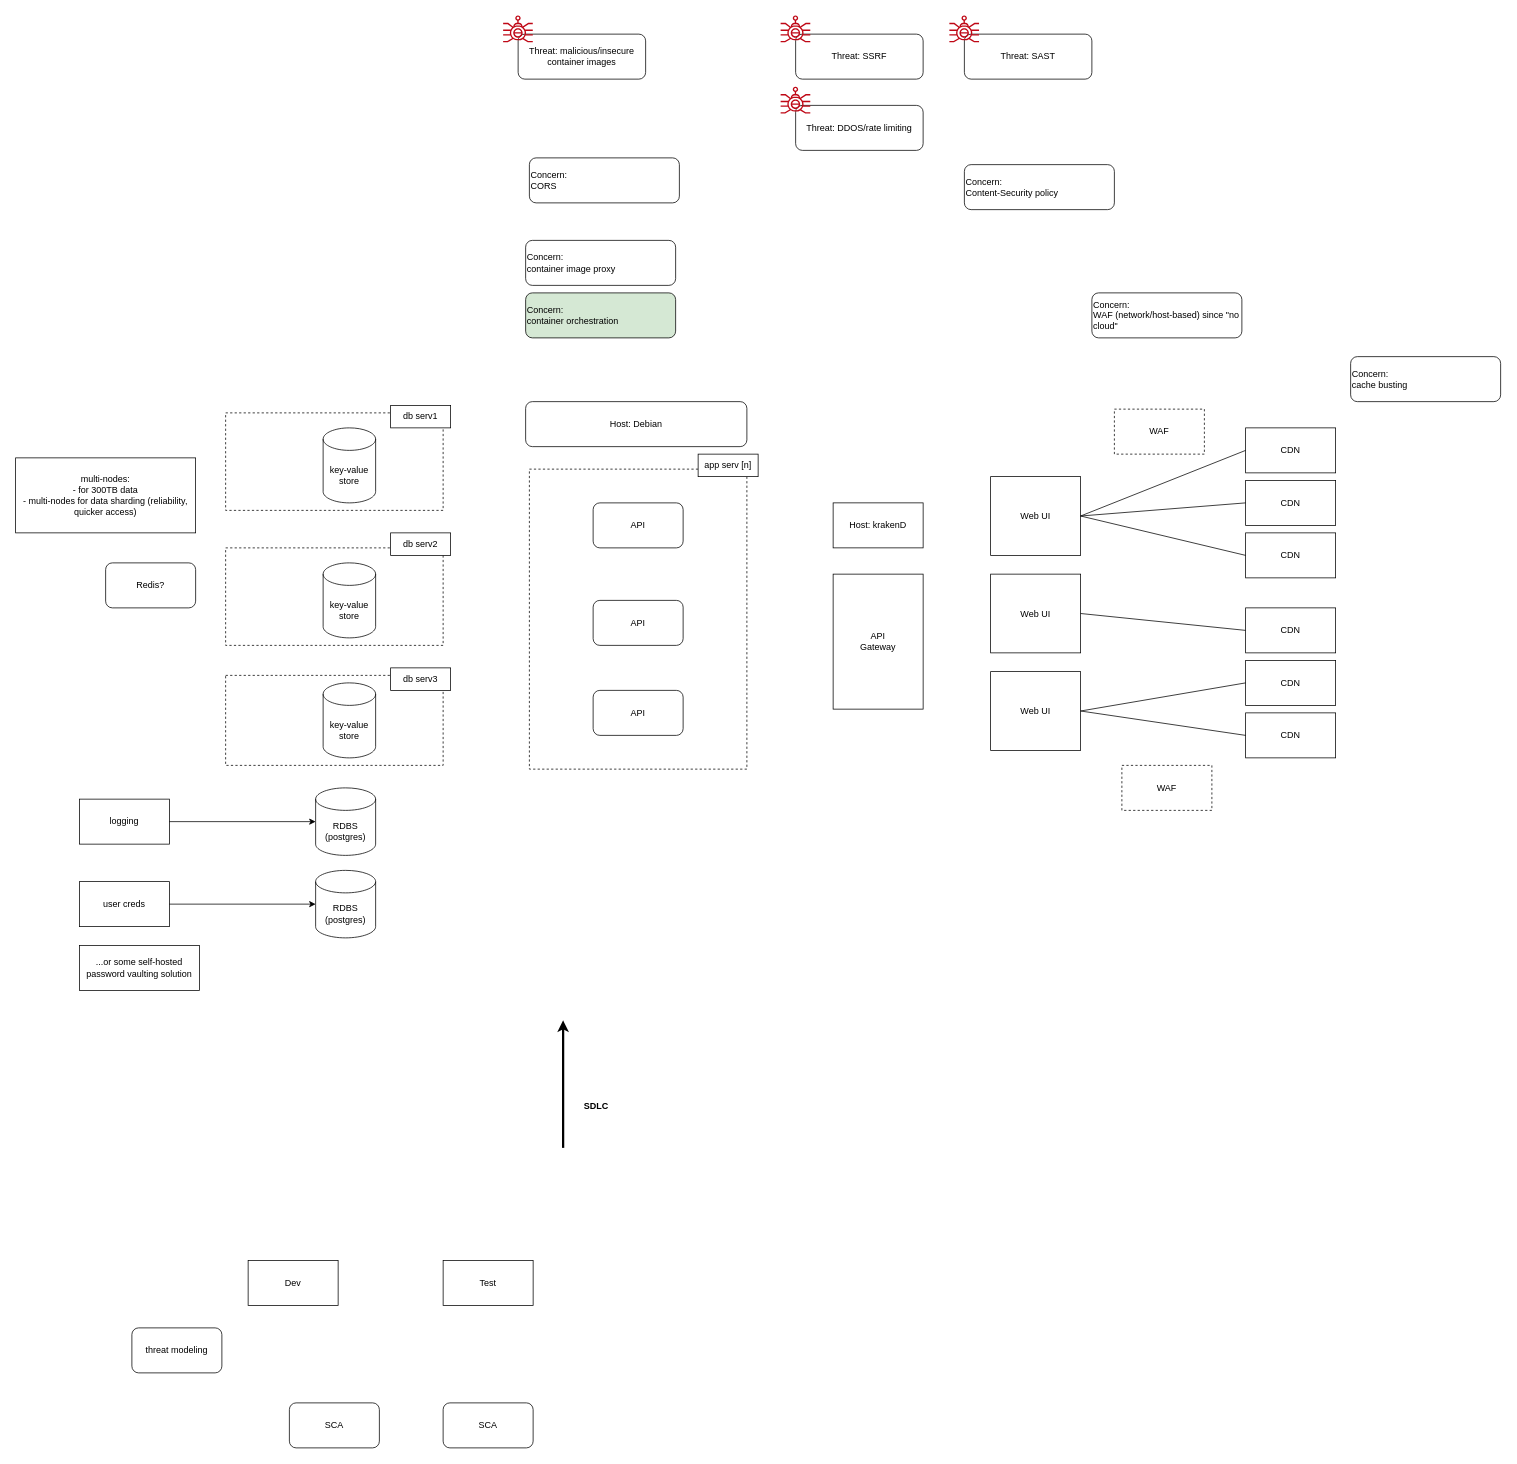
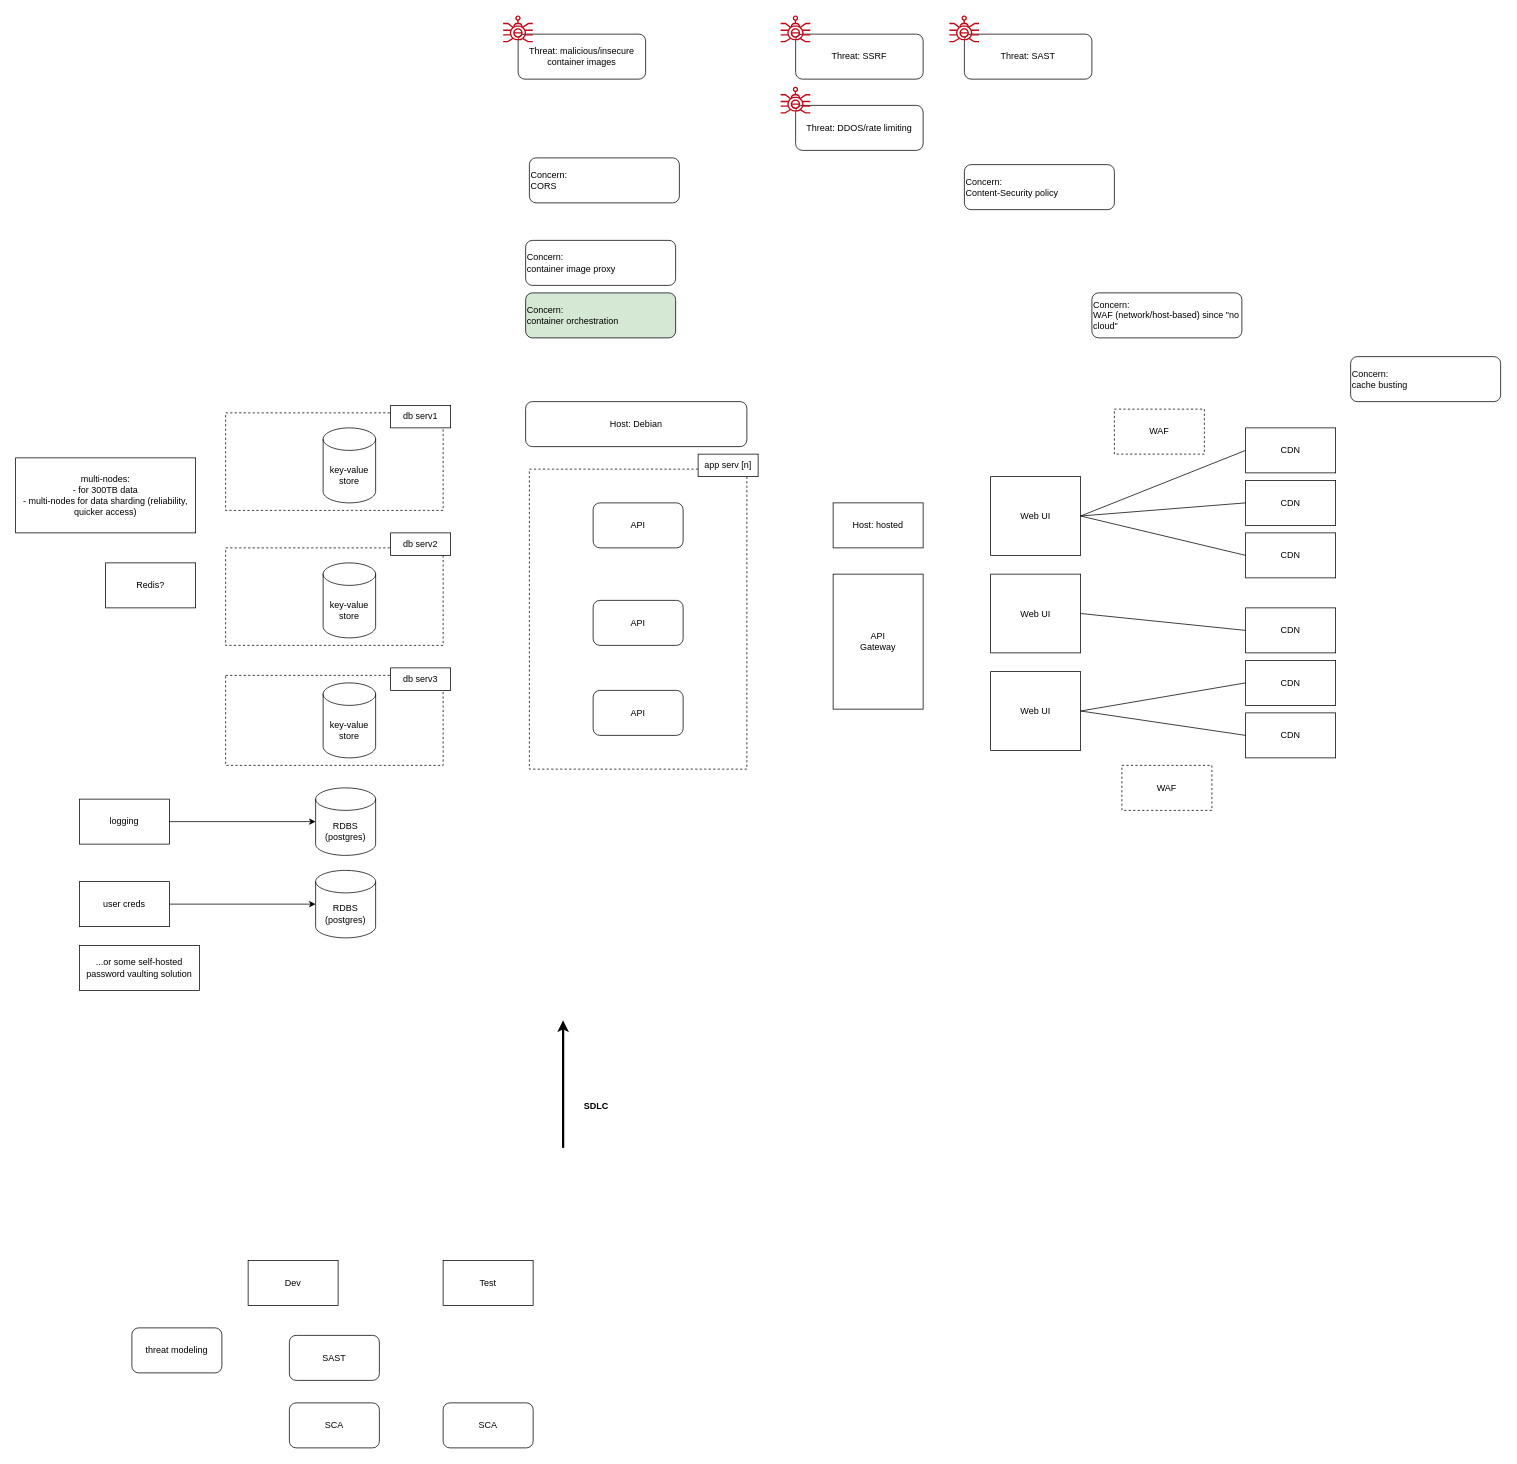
node "Host: krakenD": label "Host: krakenD" -> "Host: hosted"
node "Redis?": shape rounded rectangle -> rectangle
node "SAST": added
